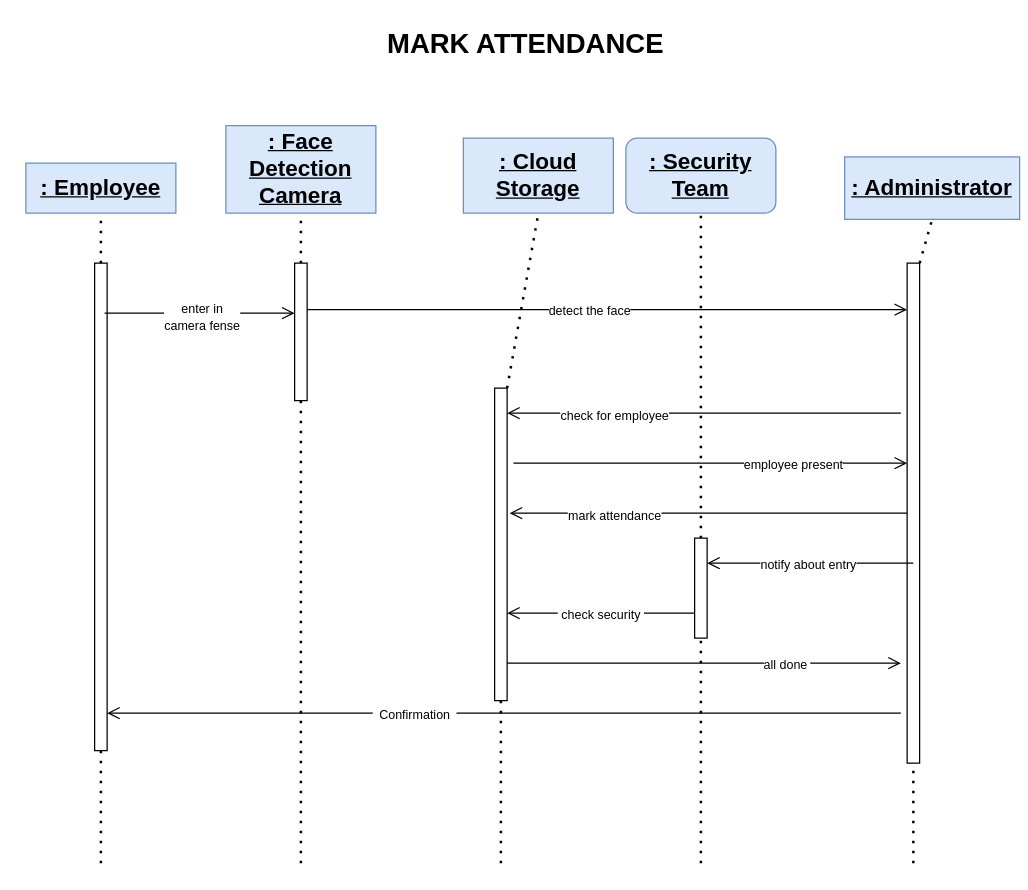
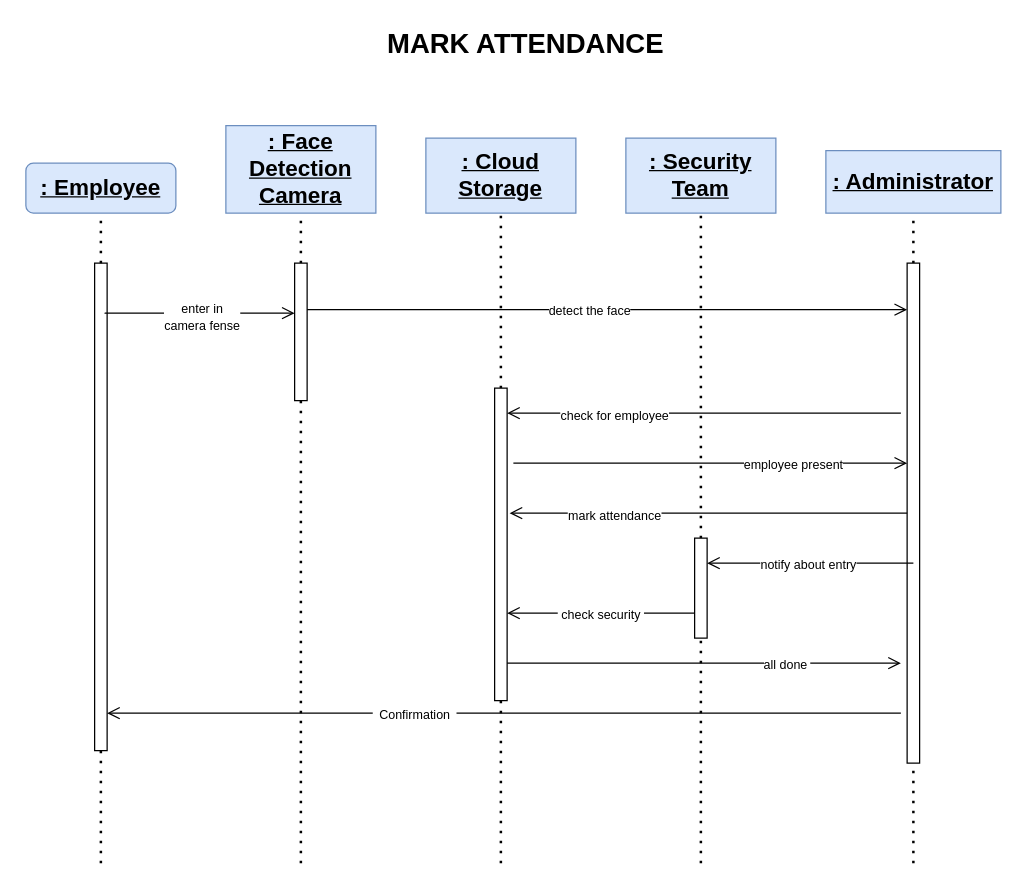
node ": Cloud Storage": moved (538, 176) -> (501, 176)
node ": Security Team": shape rounded rectangle -> rectangle
node ": Employee": shape rectangle -> rounded rectangle
node ": Administrator": moved (932, 188) -> (913, 182)
